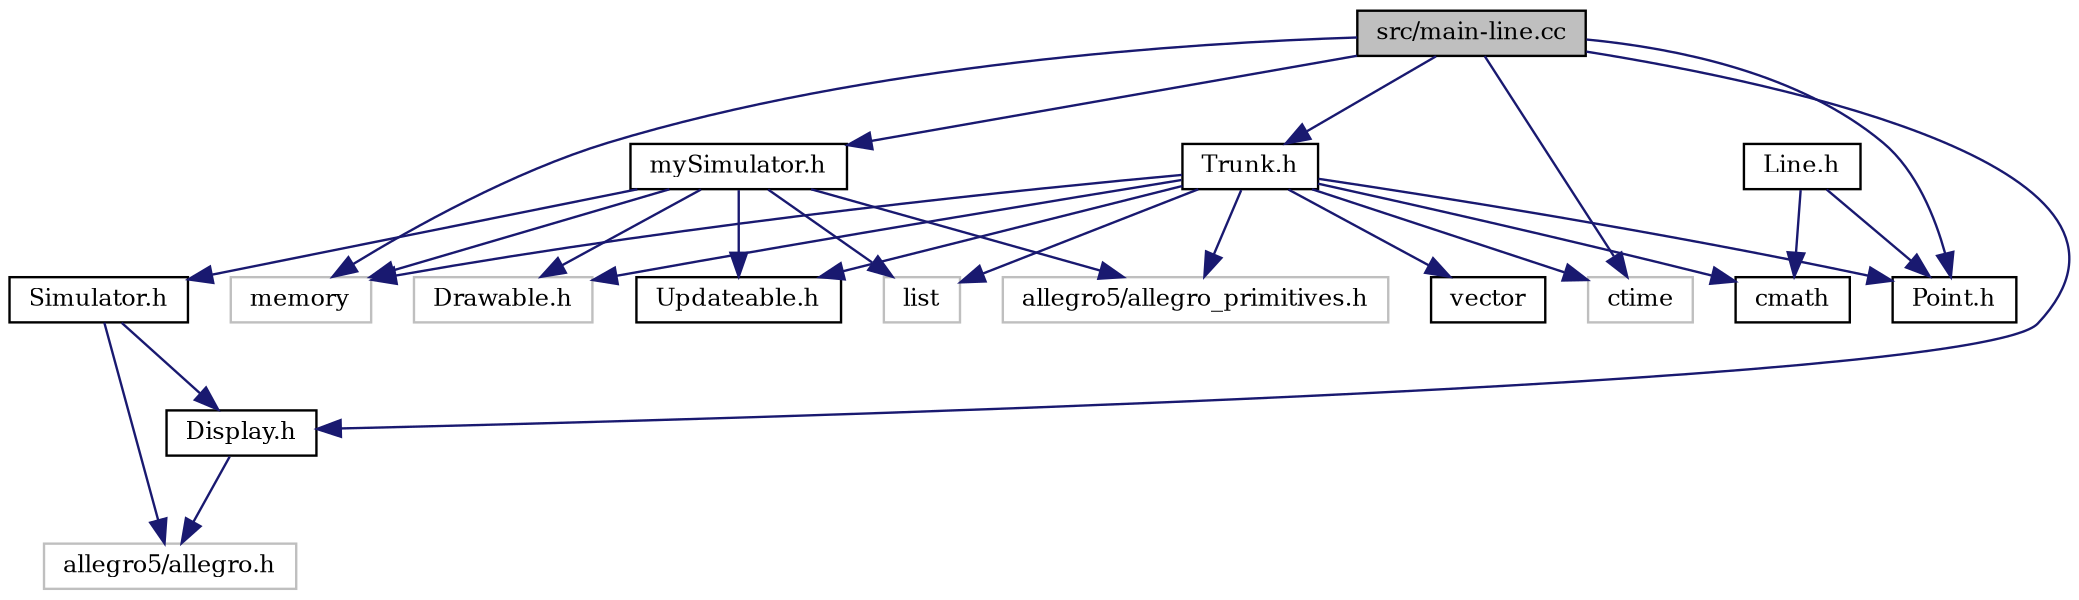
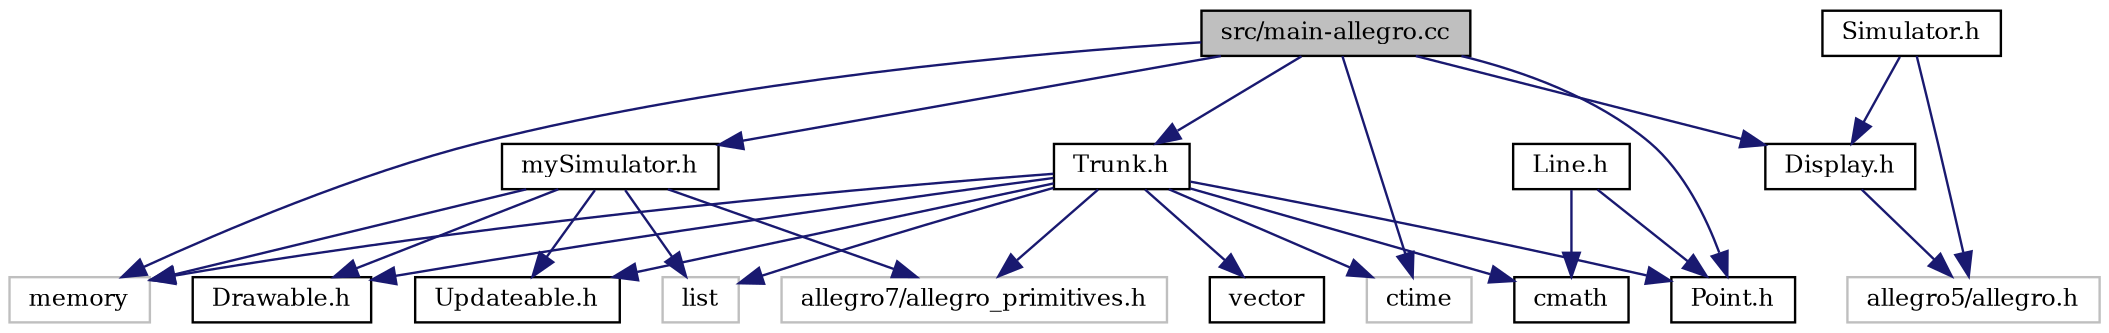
node "src/main-line.cc": label "src/main-line.cc" -> "src/main-allegro.cc"
edge "mySimulator.h" -> "Simulator.h": removed
node "Drawable.h": color grey75 -> black
node "allegro5/allegro_primitives.h": label "allegro5/allegro_primitives.h" -> "allegro7/allegro_primitives.h"
